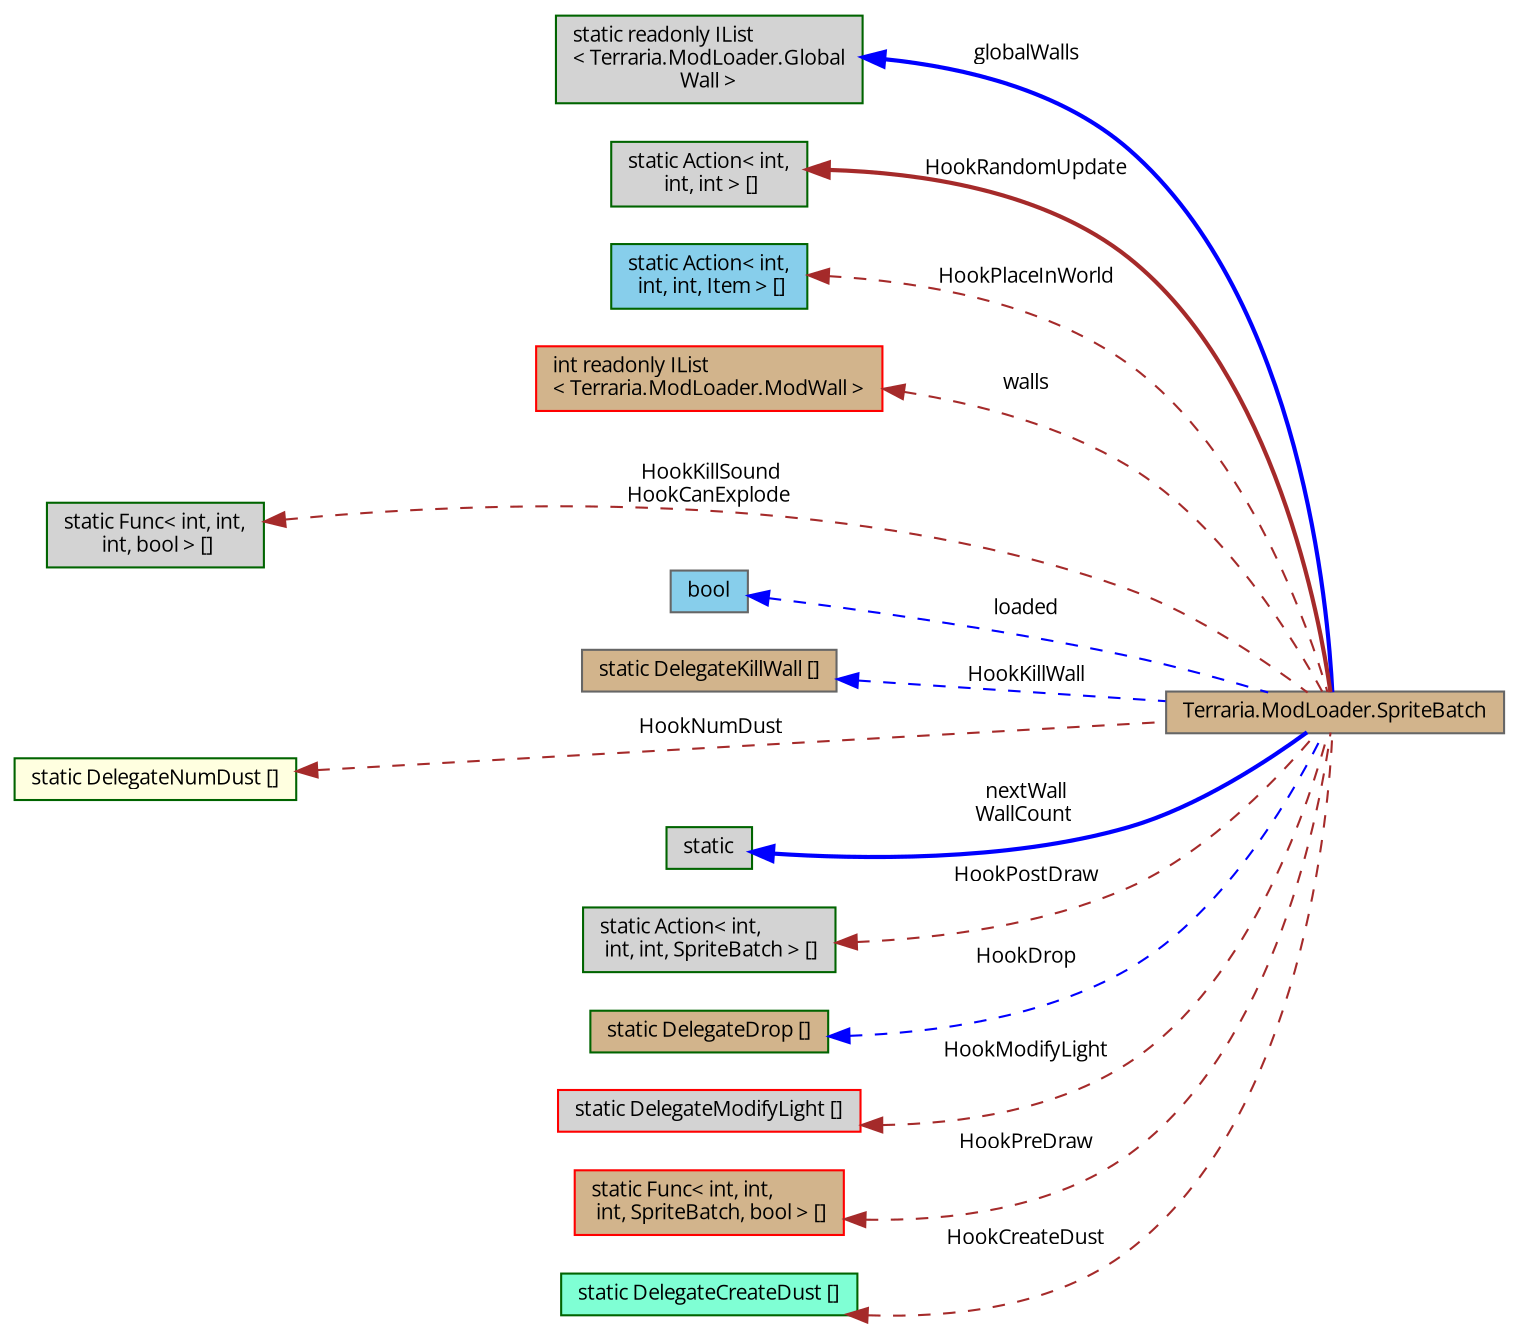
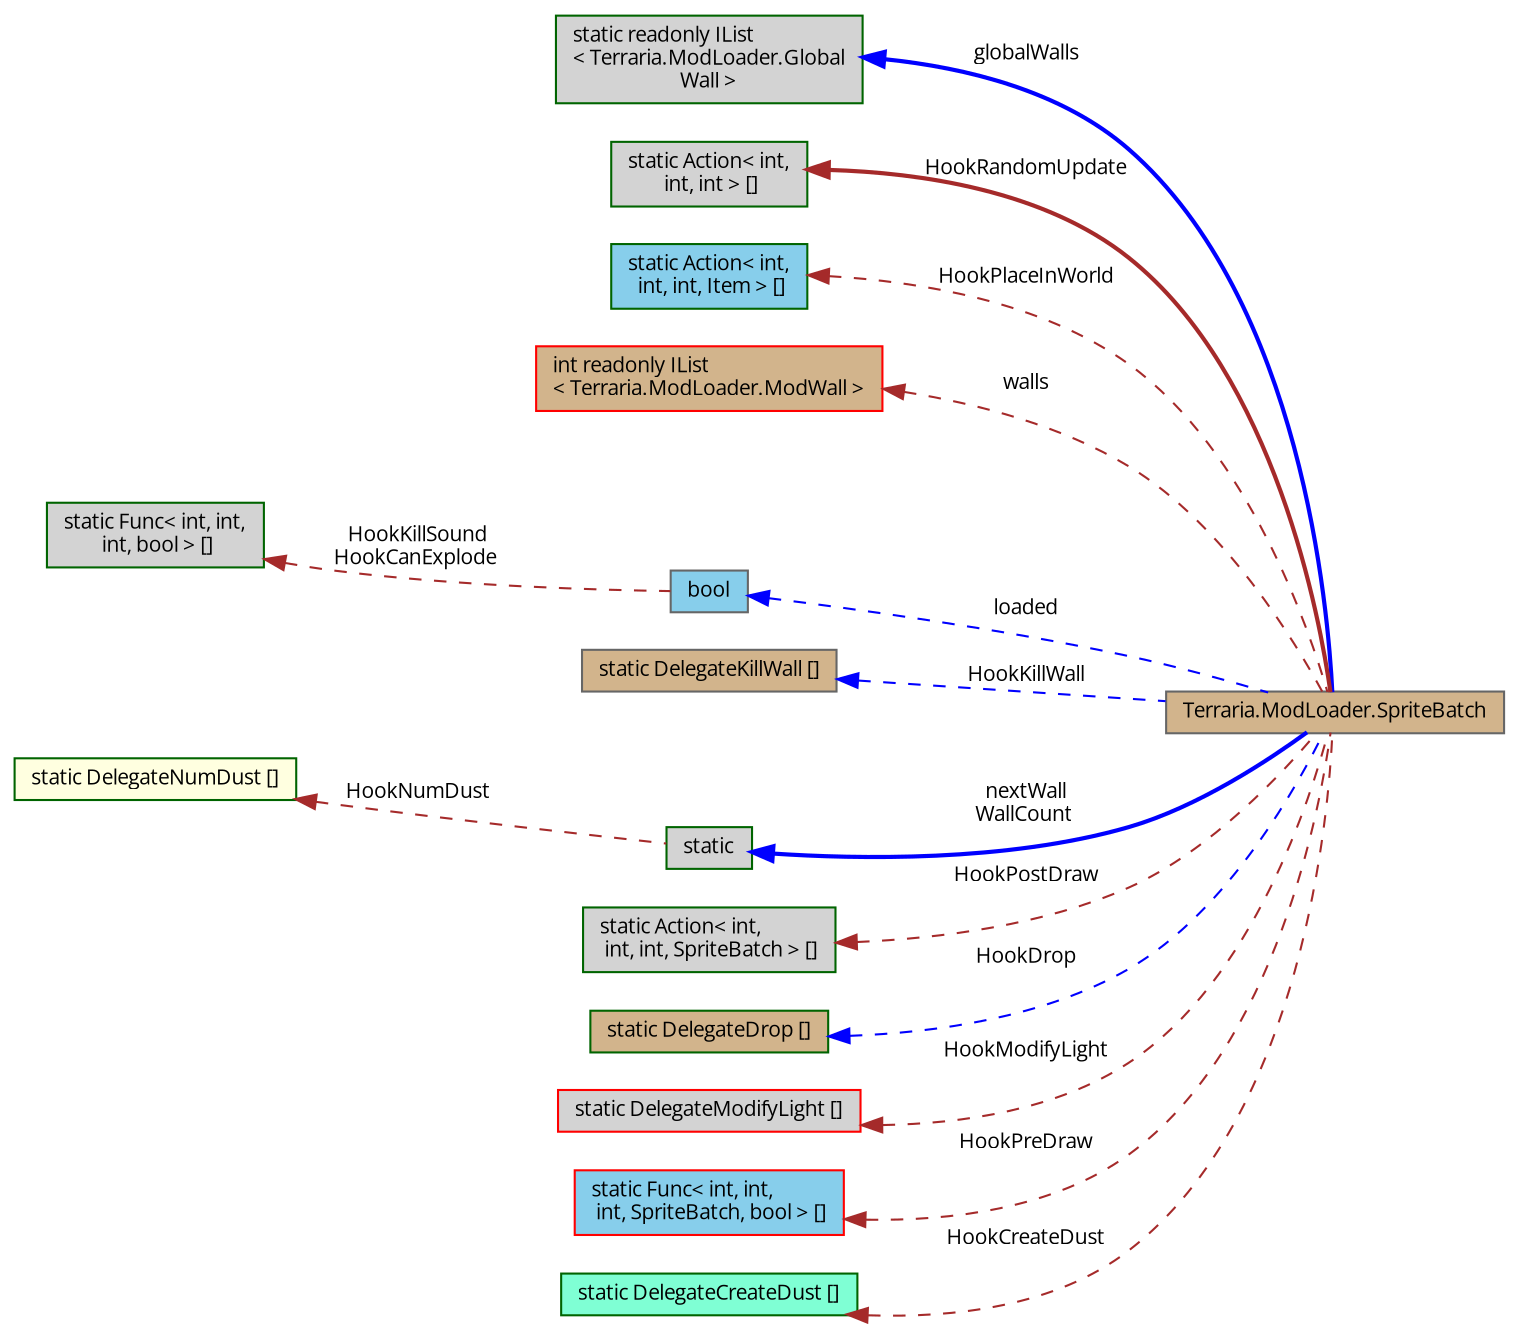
edge "Terraria.ModLoader.SpriteBatch" -> "static Func< int, int, int, bool > []": now "bool" -> "static Func< int, int, int, bool > []"
edge "Terraria.ModLoader.SpriteBatch" -> "static DelegateNumDust []": now "static" -> "static DelegateNumDust []"
node "static Func< int, int, int, SpriteBatch, bool > []": fillcolor tan -> skyblue
